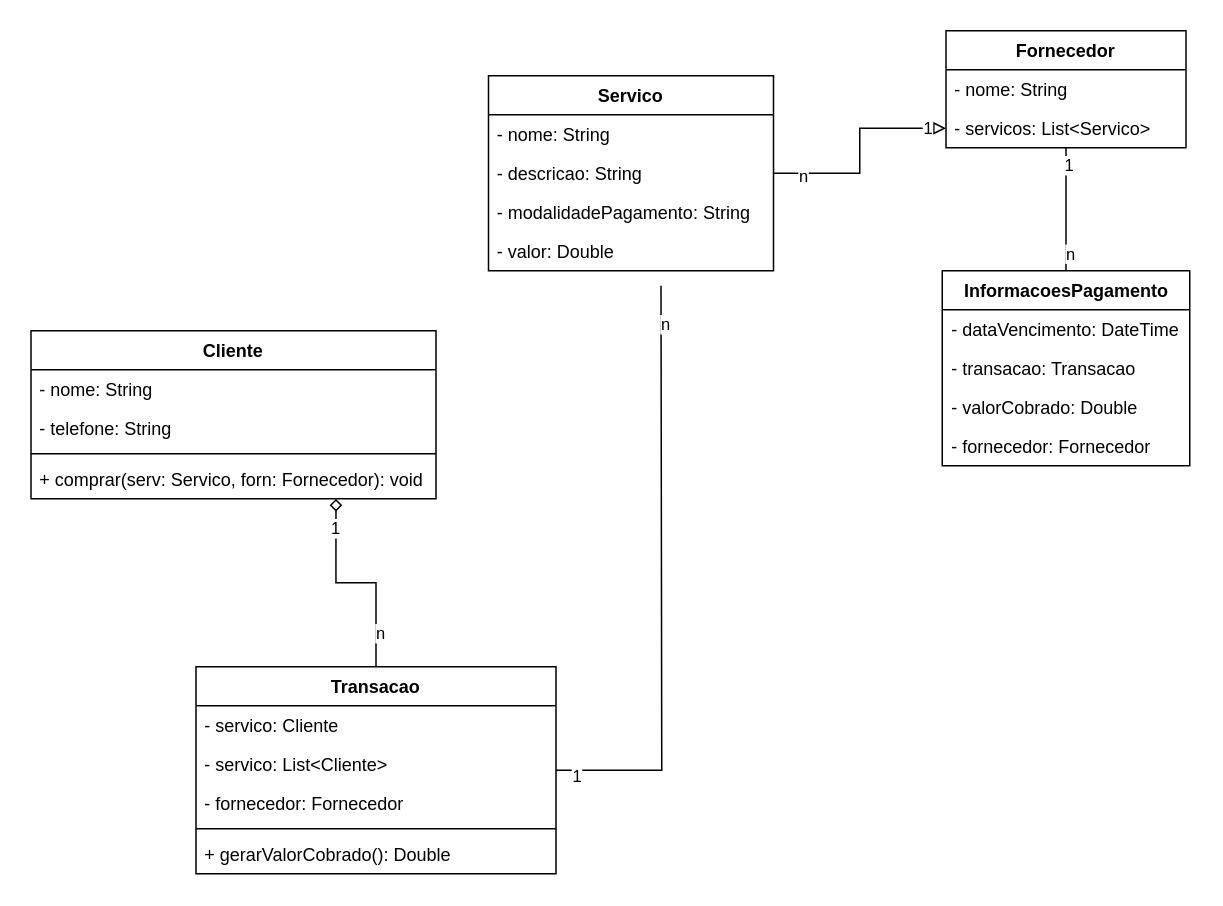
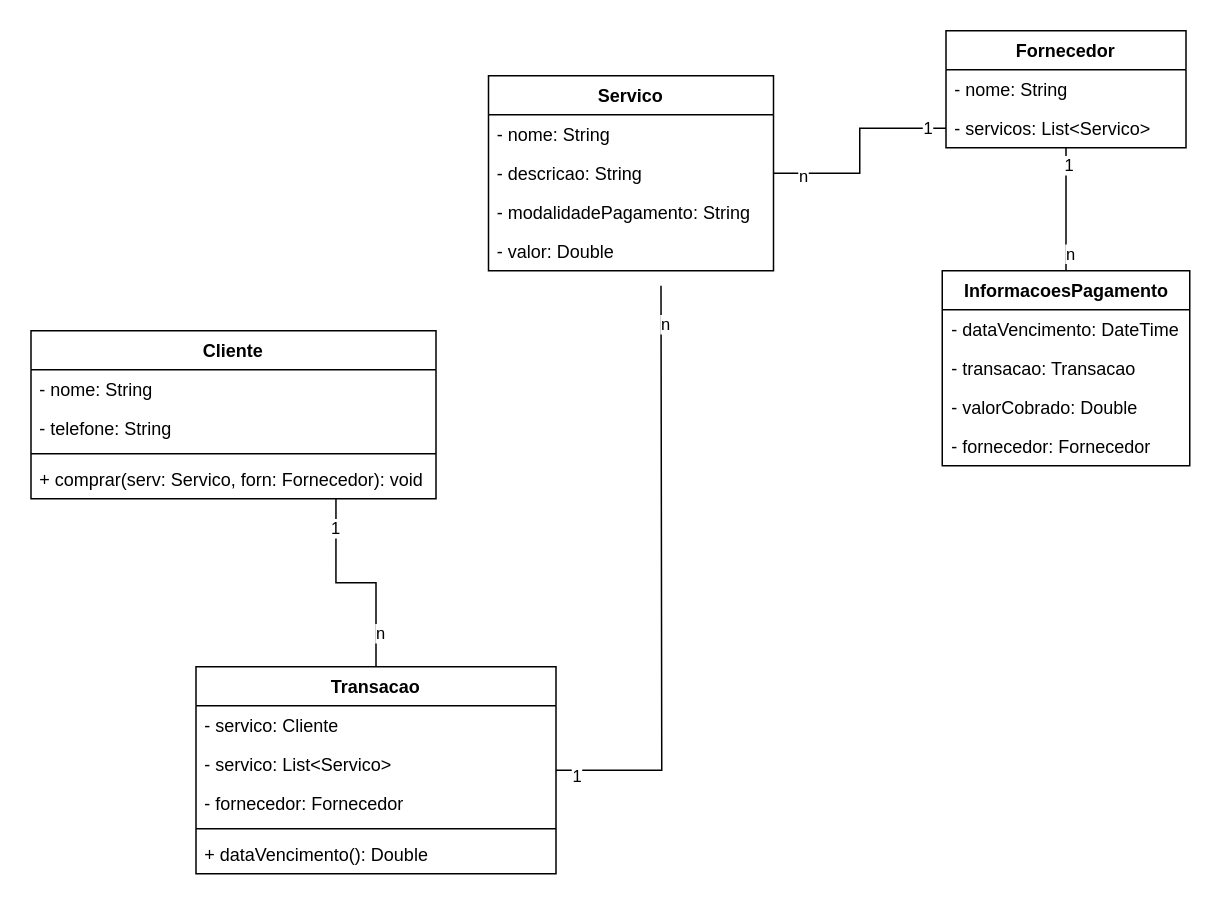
edge "- descricao: String" -> "- servicos: List<Servico>": arrowhead block -> none
edge "Transacao" -> "+ comprar(serv: Servico, forn: Fornecedor): void": arrowhead diamond -> none
node "- servico: List<Cliente>": label "- servico: List<Cliente>" -> "- servico: List<Servico>"
node "+ gerarValorCobrado(): Double": label "+ gerarValorCobrado(): Double" -> "+ dataVencimento(): Double"
